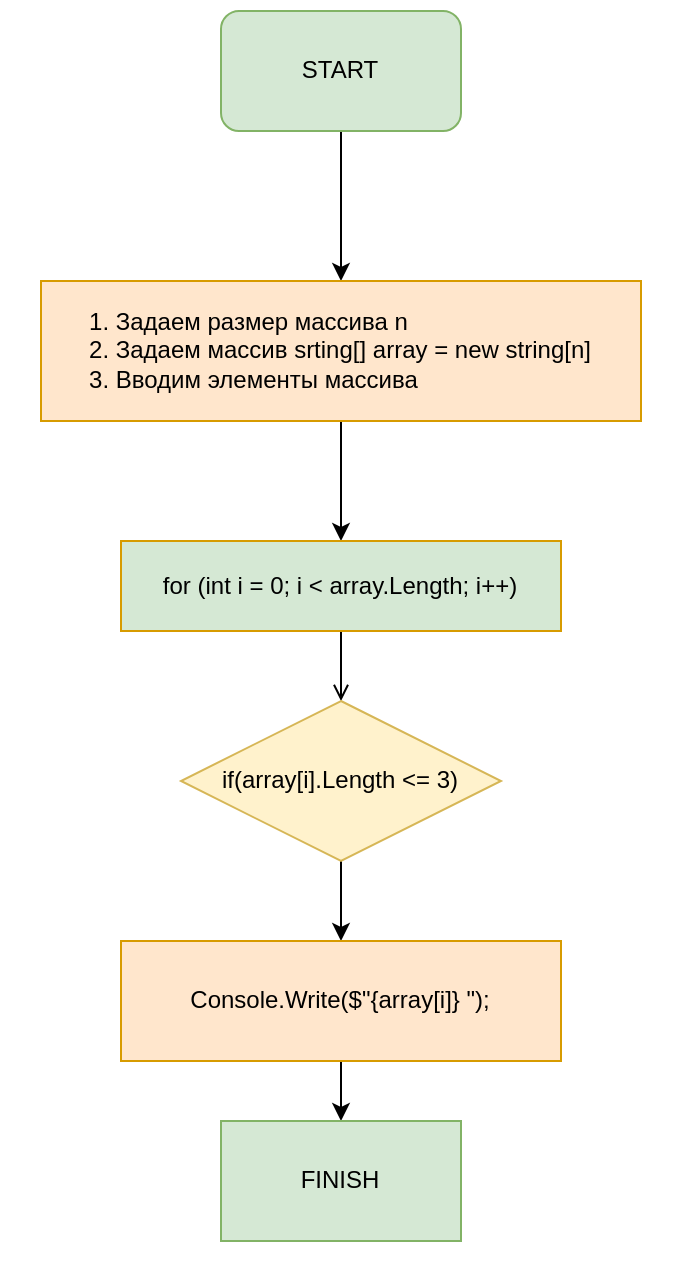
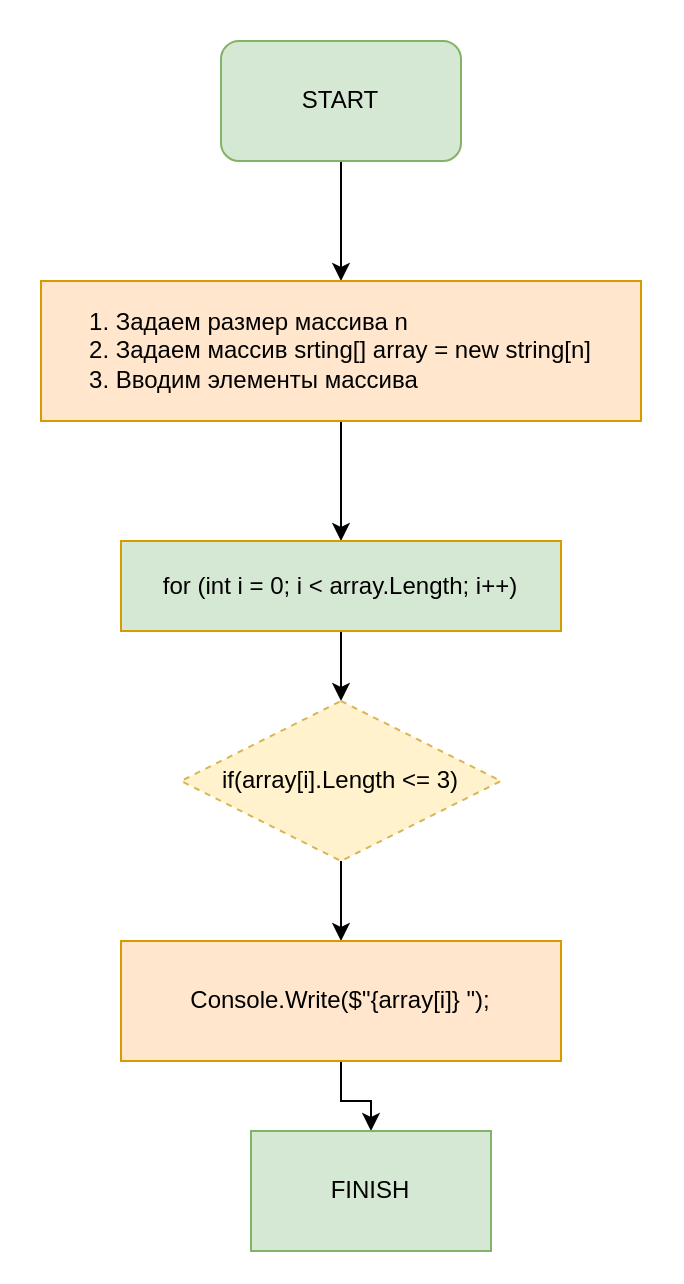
node "START": moved (341, 71) -> (341, 101)
edge "for (int i = 0; i < array.Length; i++)" -> "if(array[i].Length <= 3)": arrowhead open -> classic
node "if(array[i].Length <= 3)": style solid -> dashed
node "FINISH": moved (341, 1181) -> (371, 1191)
